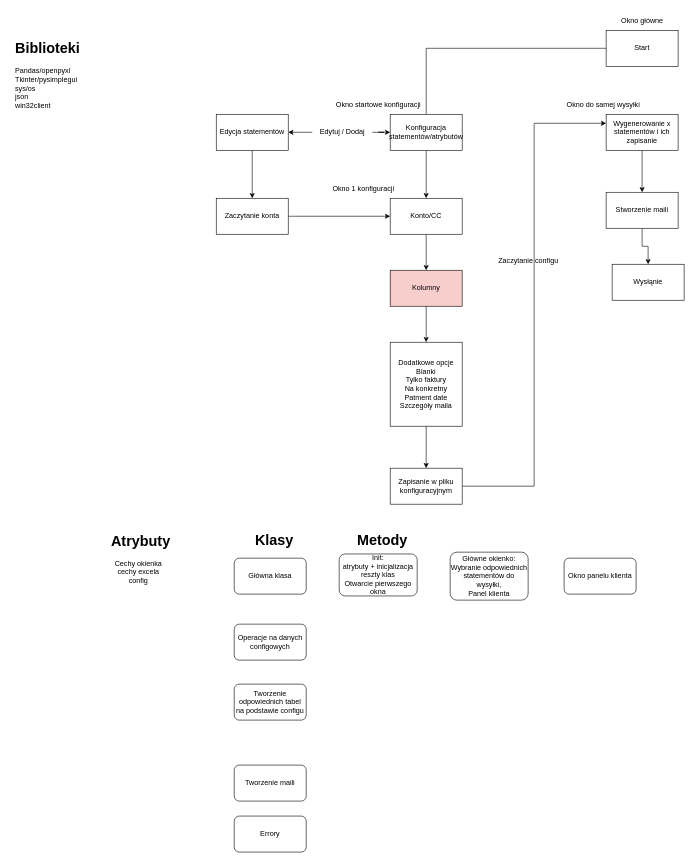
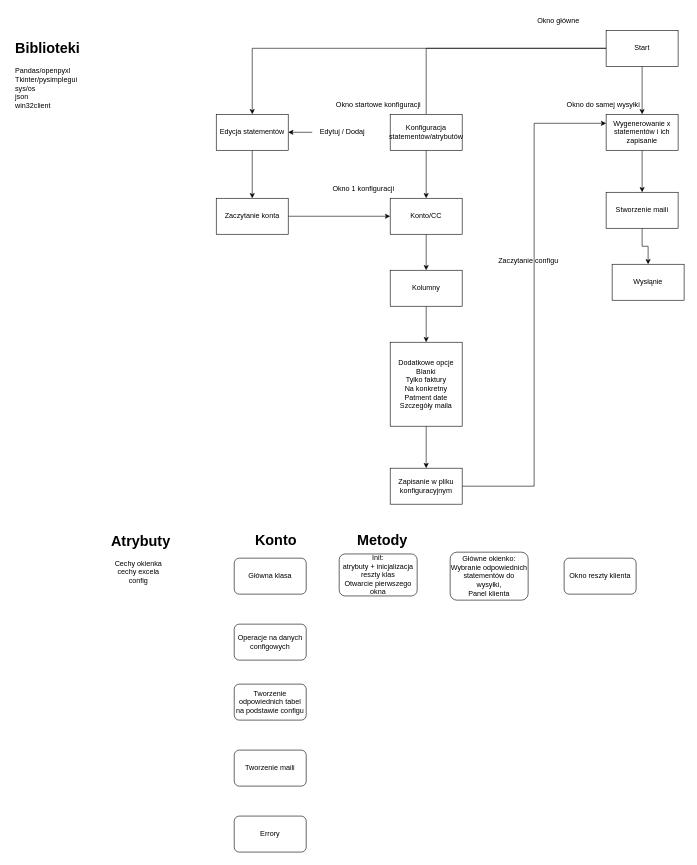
node "Okno główne": moved (642, 21) -> (558, 21)
edge "Start" -> "Edycja statementów": added
edge "Start" -> "Wygenerowanie x statementów i ich zapisanie": added
edge "Edytuj / Dodaj" -> "Konfiguracja statementów/atrybutów": removed
node "Kolumny": fillcolor #f8cecc -> #ffffff
node "Klasy": label "Klasy" -> "Konto"
node "Okno panelu klienta": label "Okno panelu klienta" -> "Okno reszty klienta"
node "Tworzenie maili": moved (270, 783) -> (270, 768)
